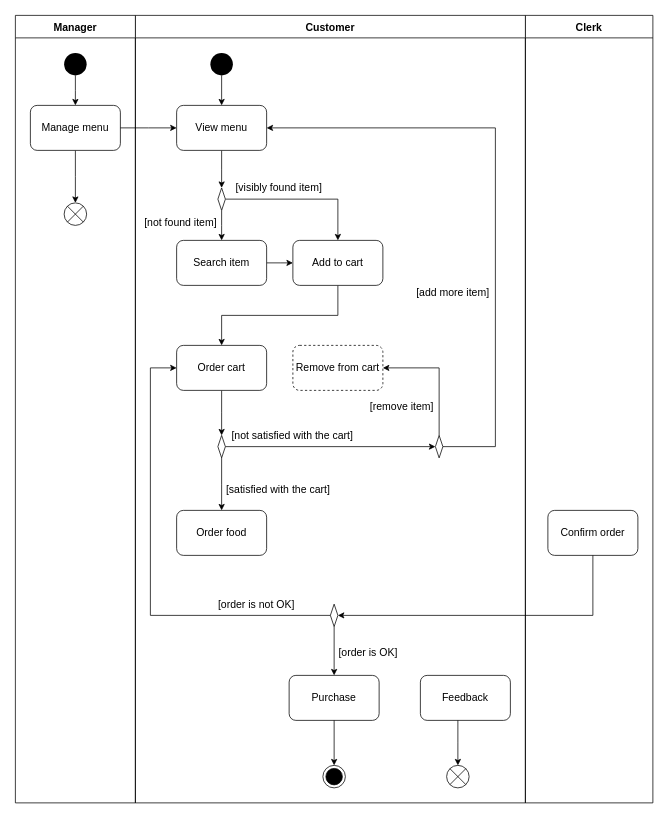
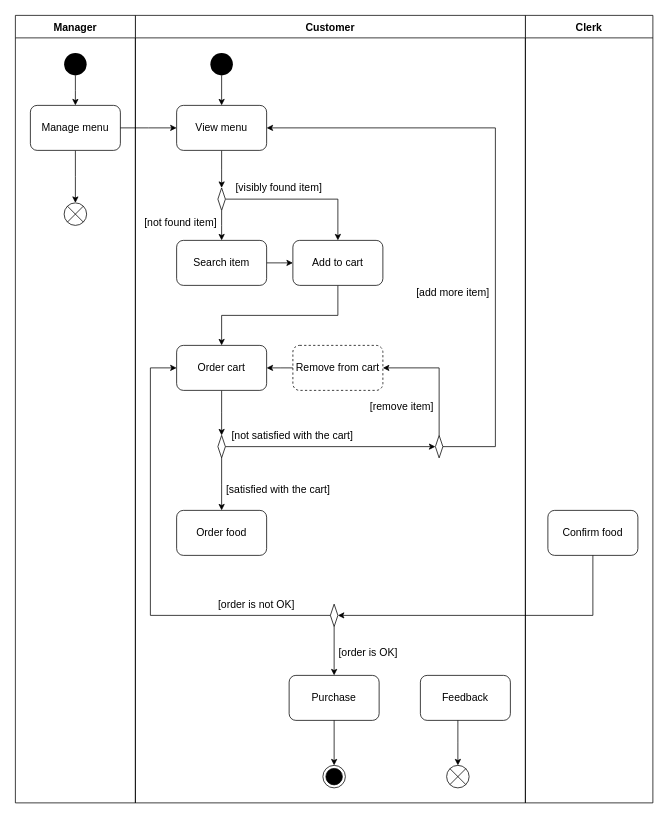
edge "Remove from cart" -> "Order cart": added
node "Confirm order": label "Confirm order" -> "Confirm food"
